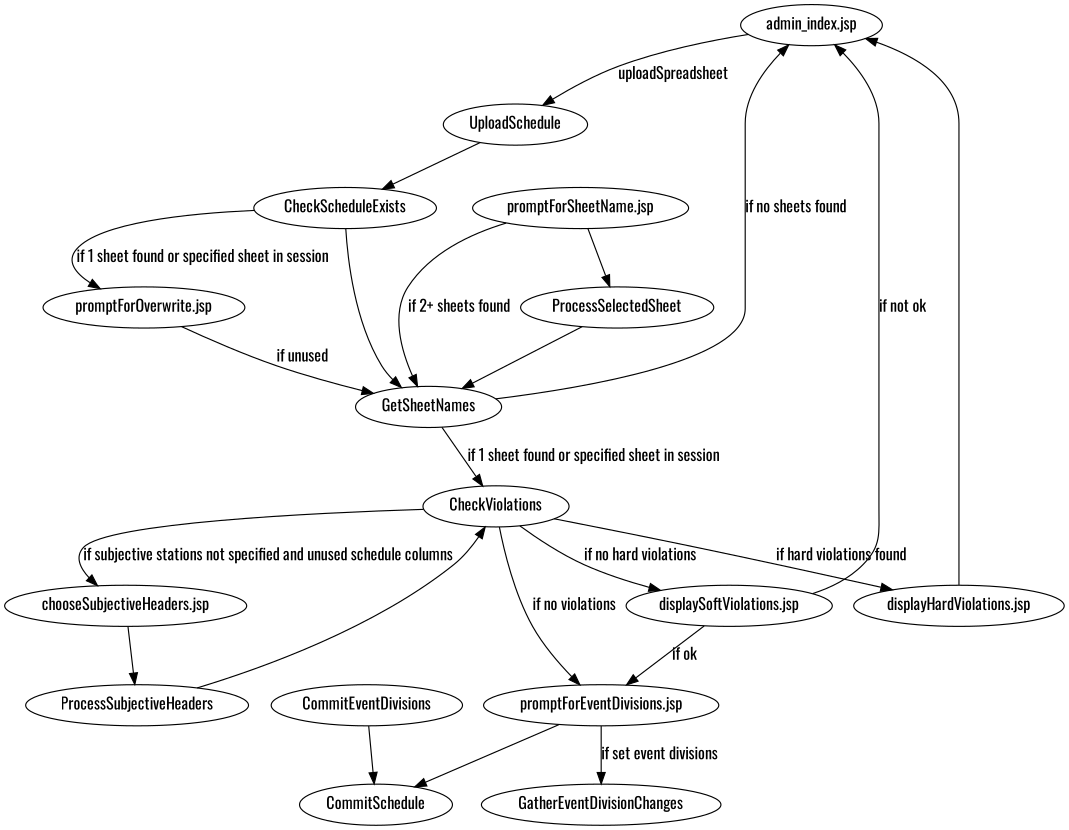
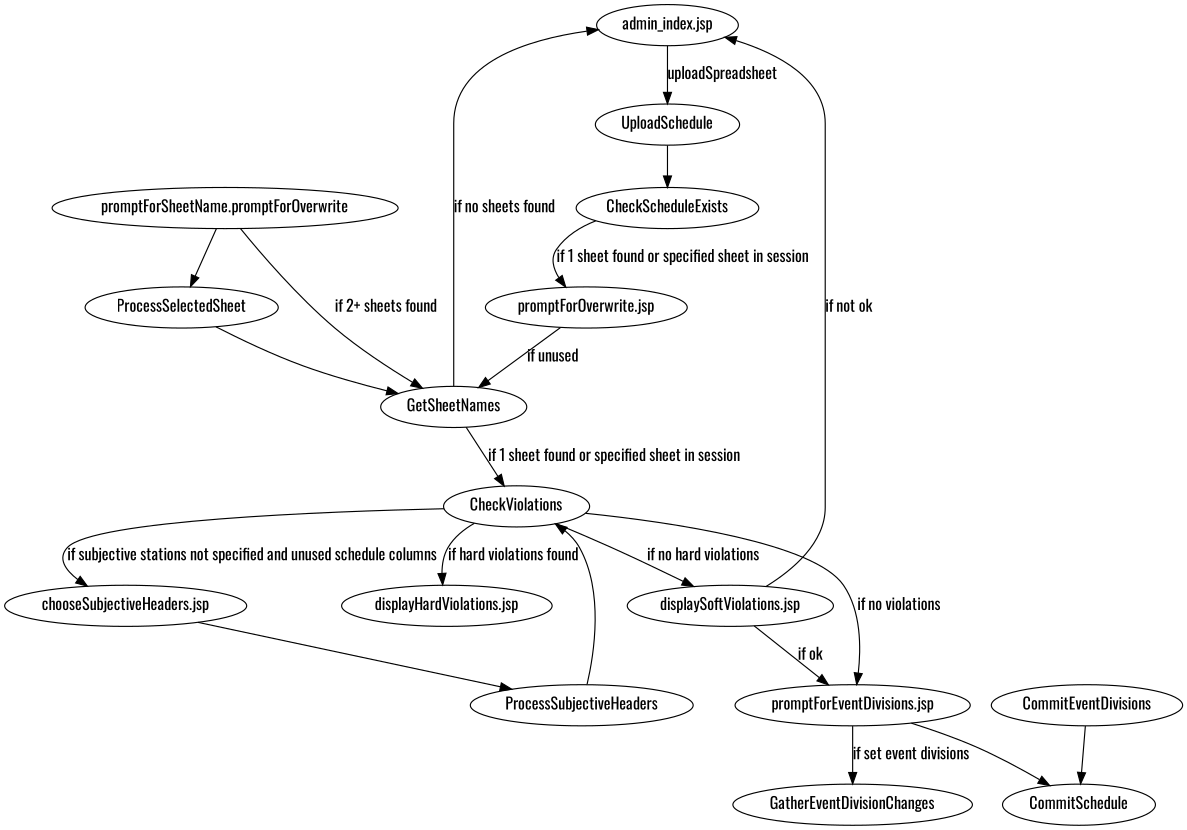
node "promptForSheetName.jsp": label "promptForSheetName.jsp" -> "promptForSheetName.promptForOverwrite"
edge "displayHardViolations.jsp" -> "admin_index.jsp": removed
edge "CheckScheduleExists" -> "GetSheetNames": removed
